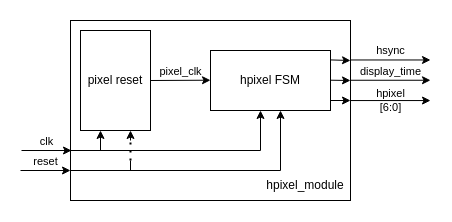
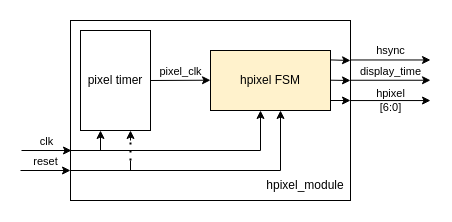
node "pixel reset": label "pixel reset" -> "pixel timer"
node "hpixel FSM": fillcolor #ffffff -> #fff2cc
